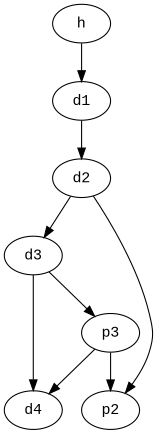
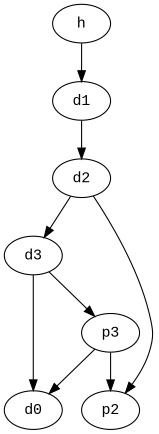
node "d4": label "d4" -> "d0"
